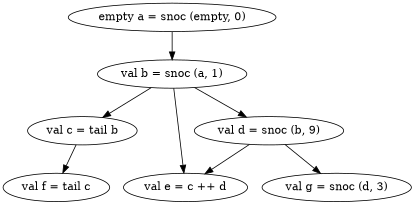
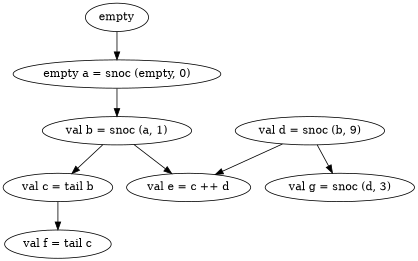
node "empty": added
edge "val b = snoc (a, 1)" -> "val d = snoc (b, 9)": removed
